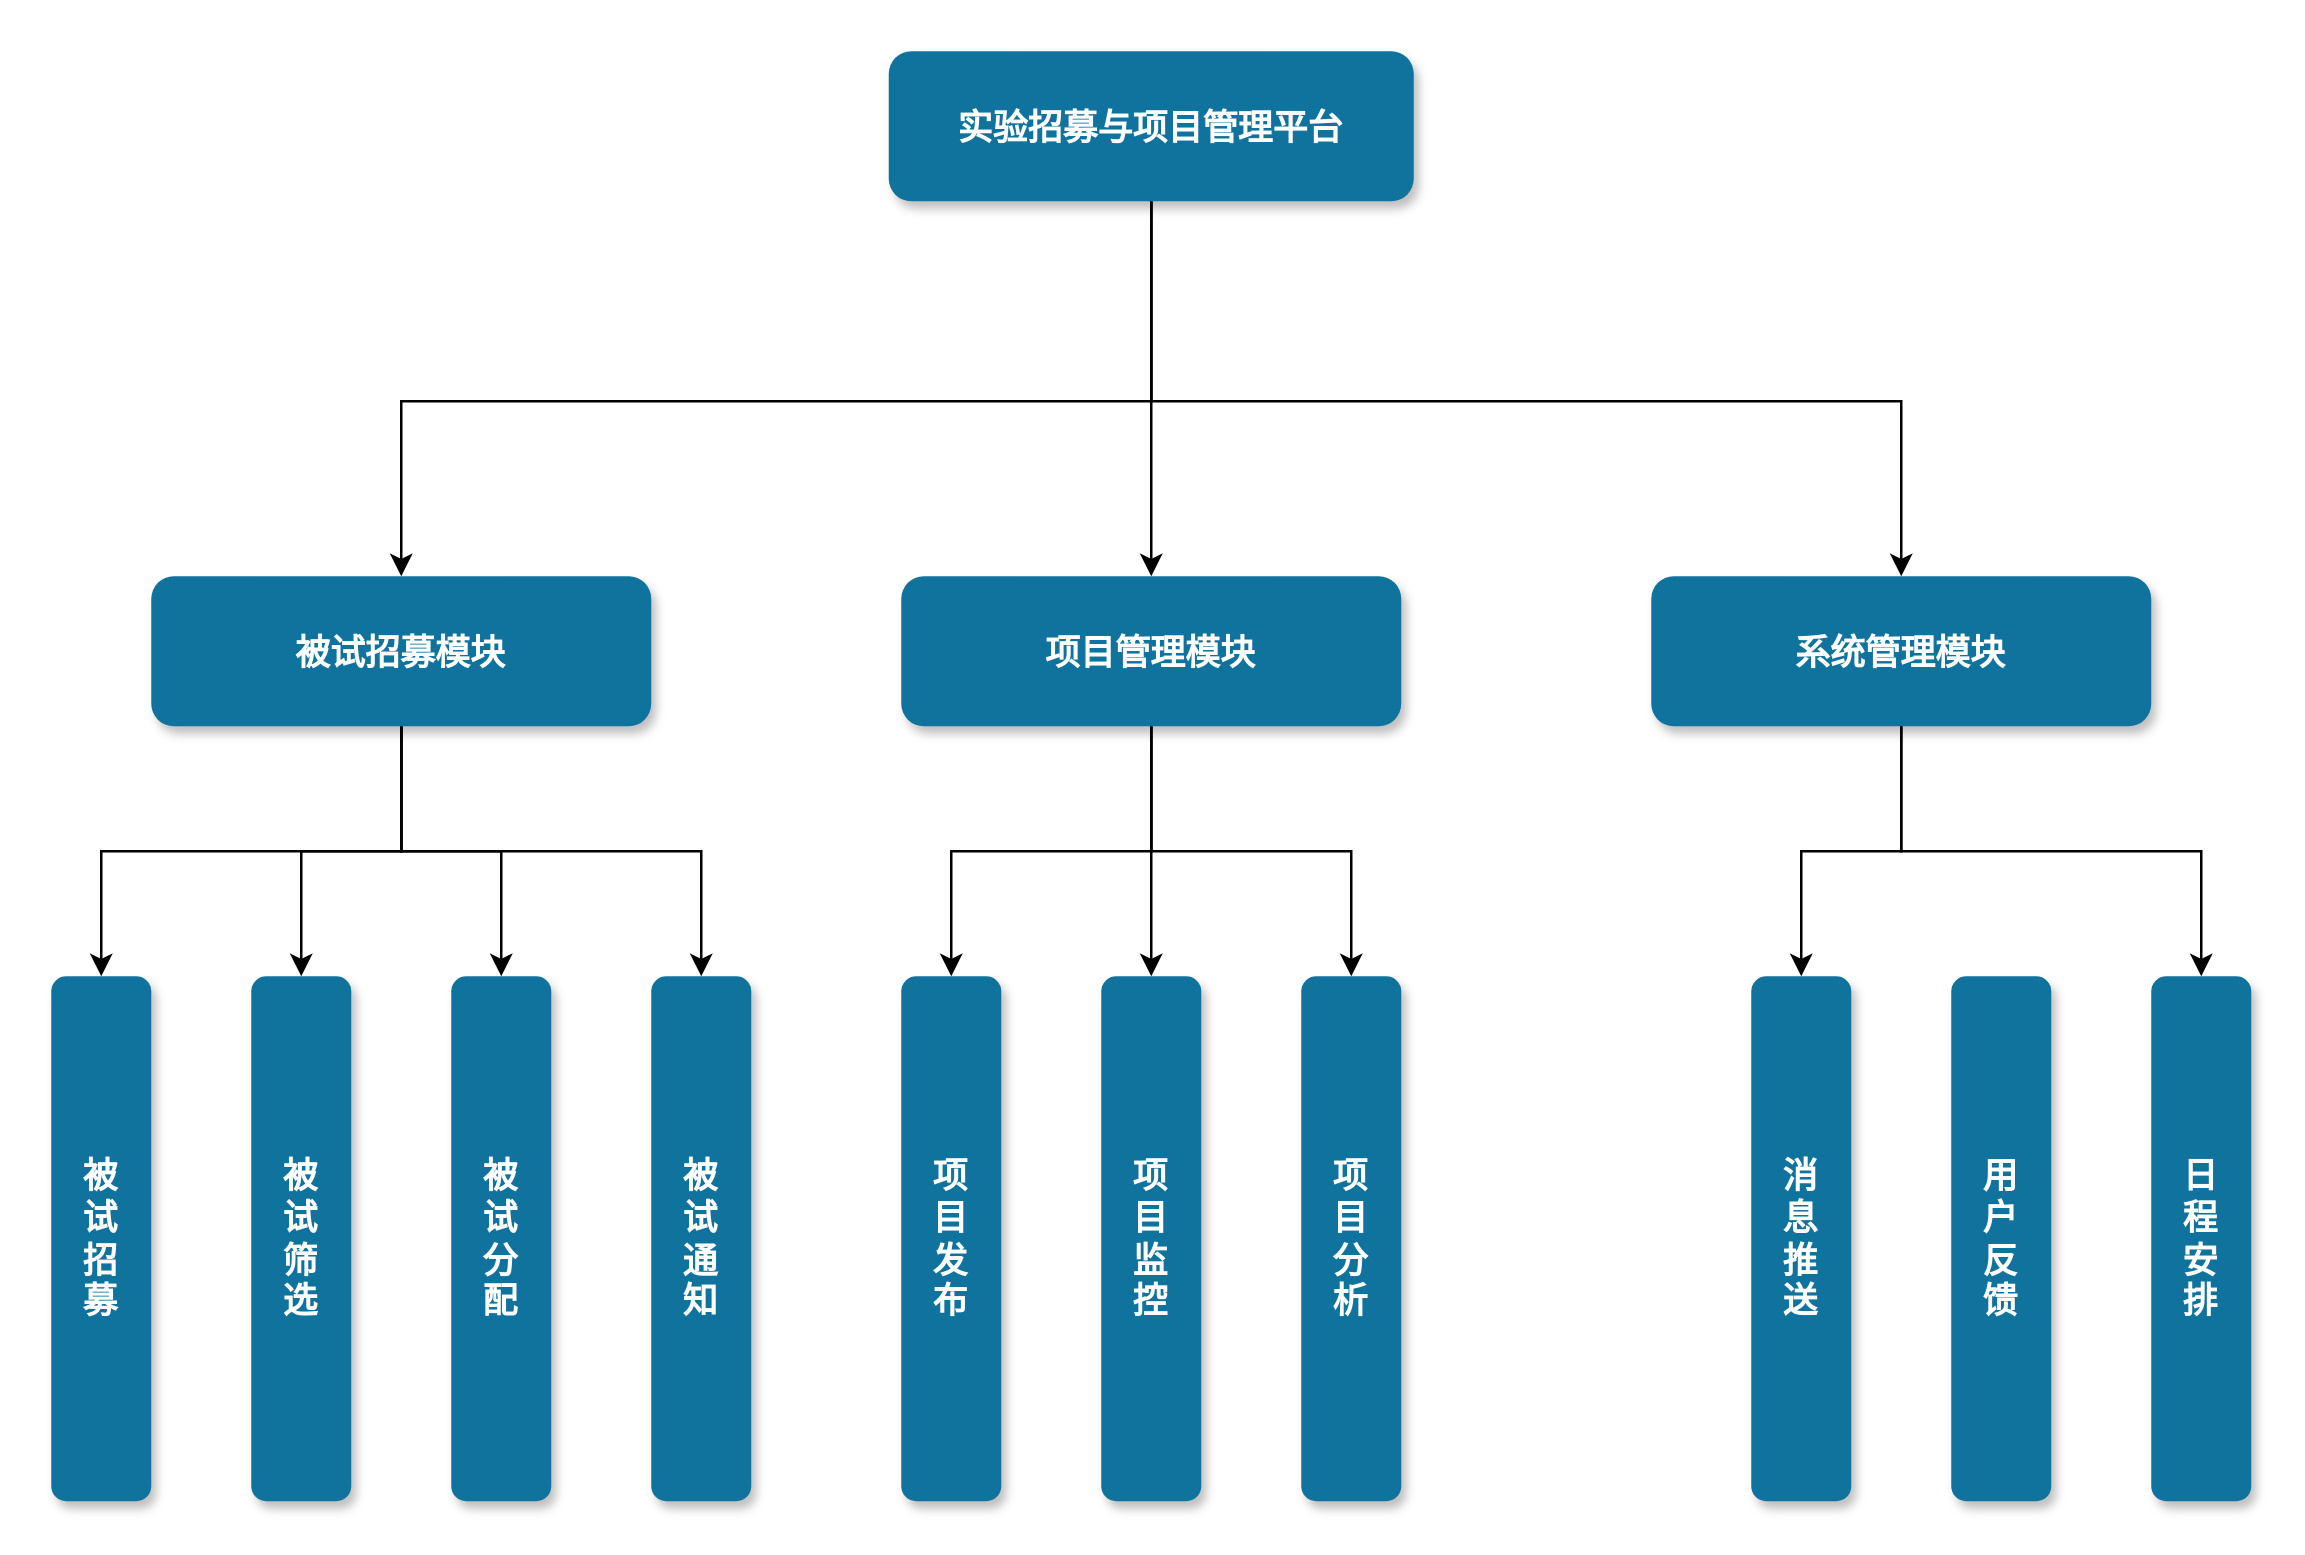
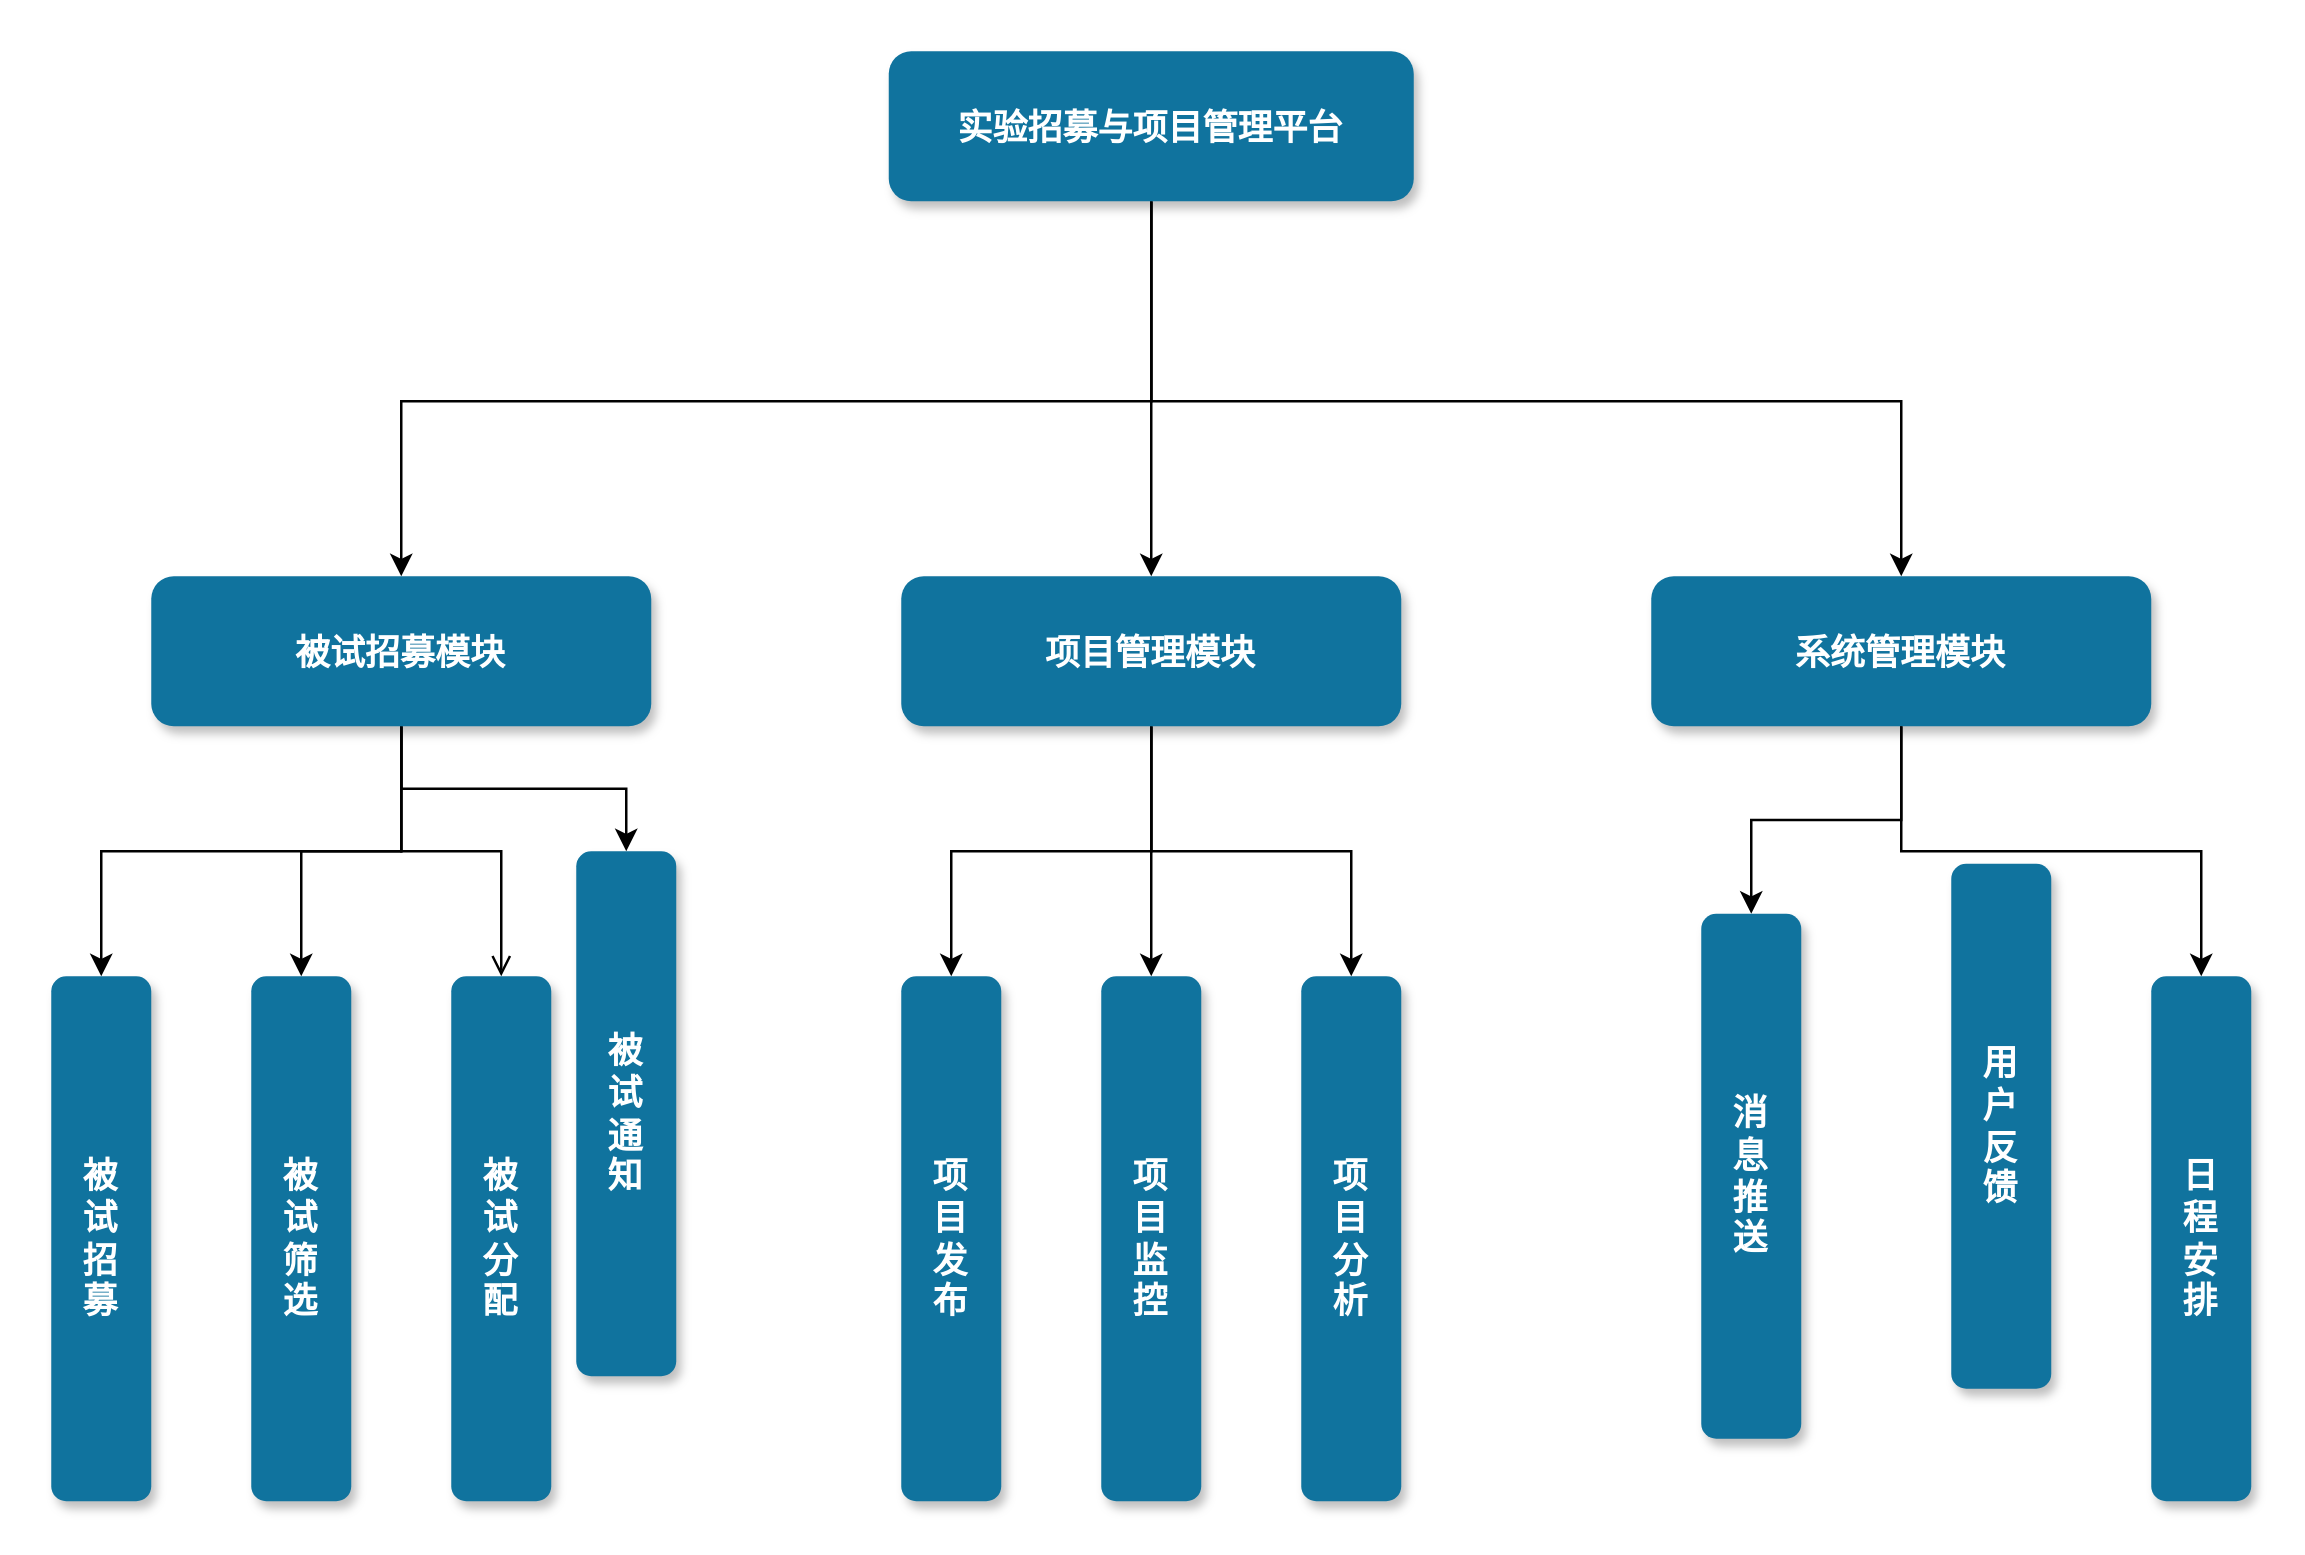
edge "被试招募模块" -> "被试分配": arrowhead classic -> open
node "被试通知": moved (701, 1239) -> (626, 1114)
node "消息推送": moved (1801, 1239) -> (1751, 1176)
node "用户反馈": moved (2001, 1239) -> (2001, 1126)
